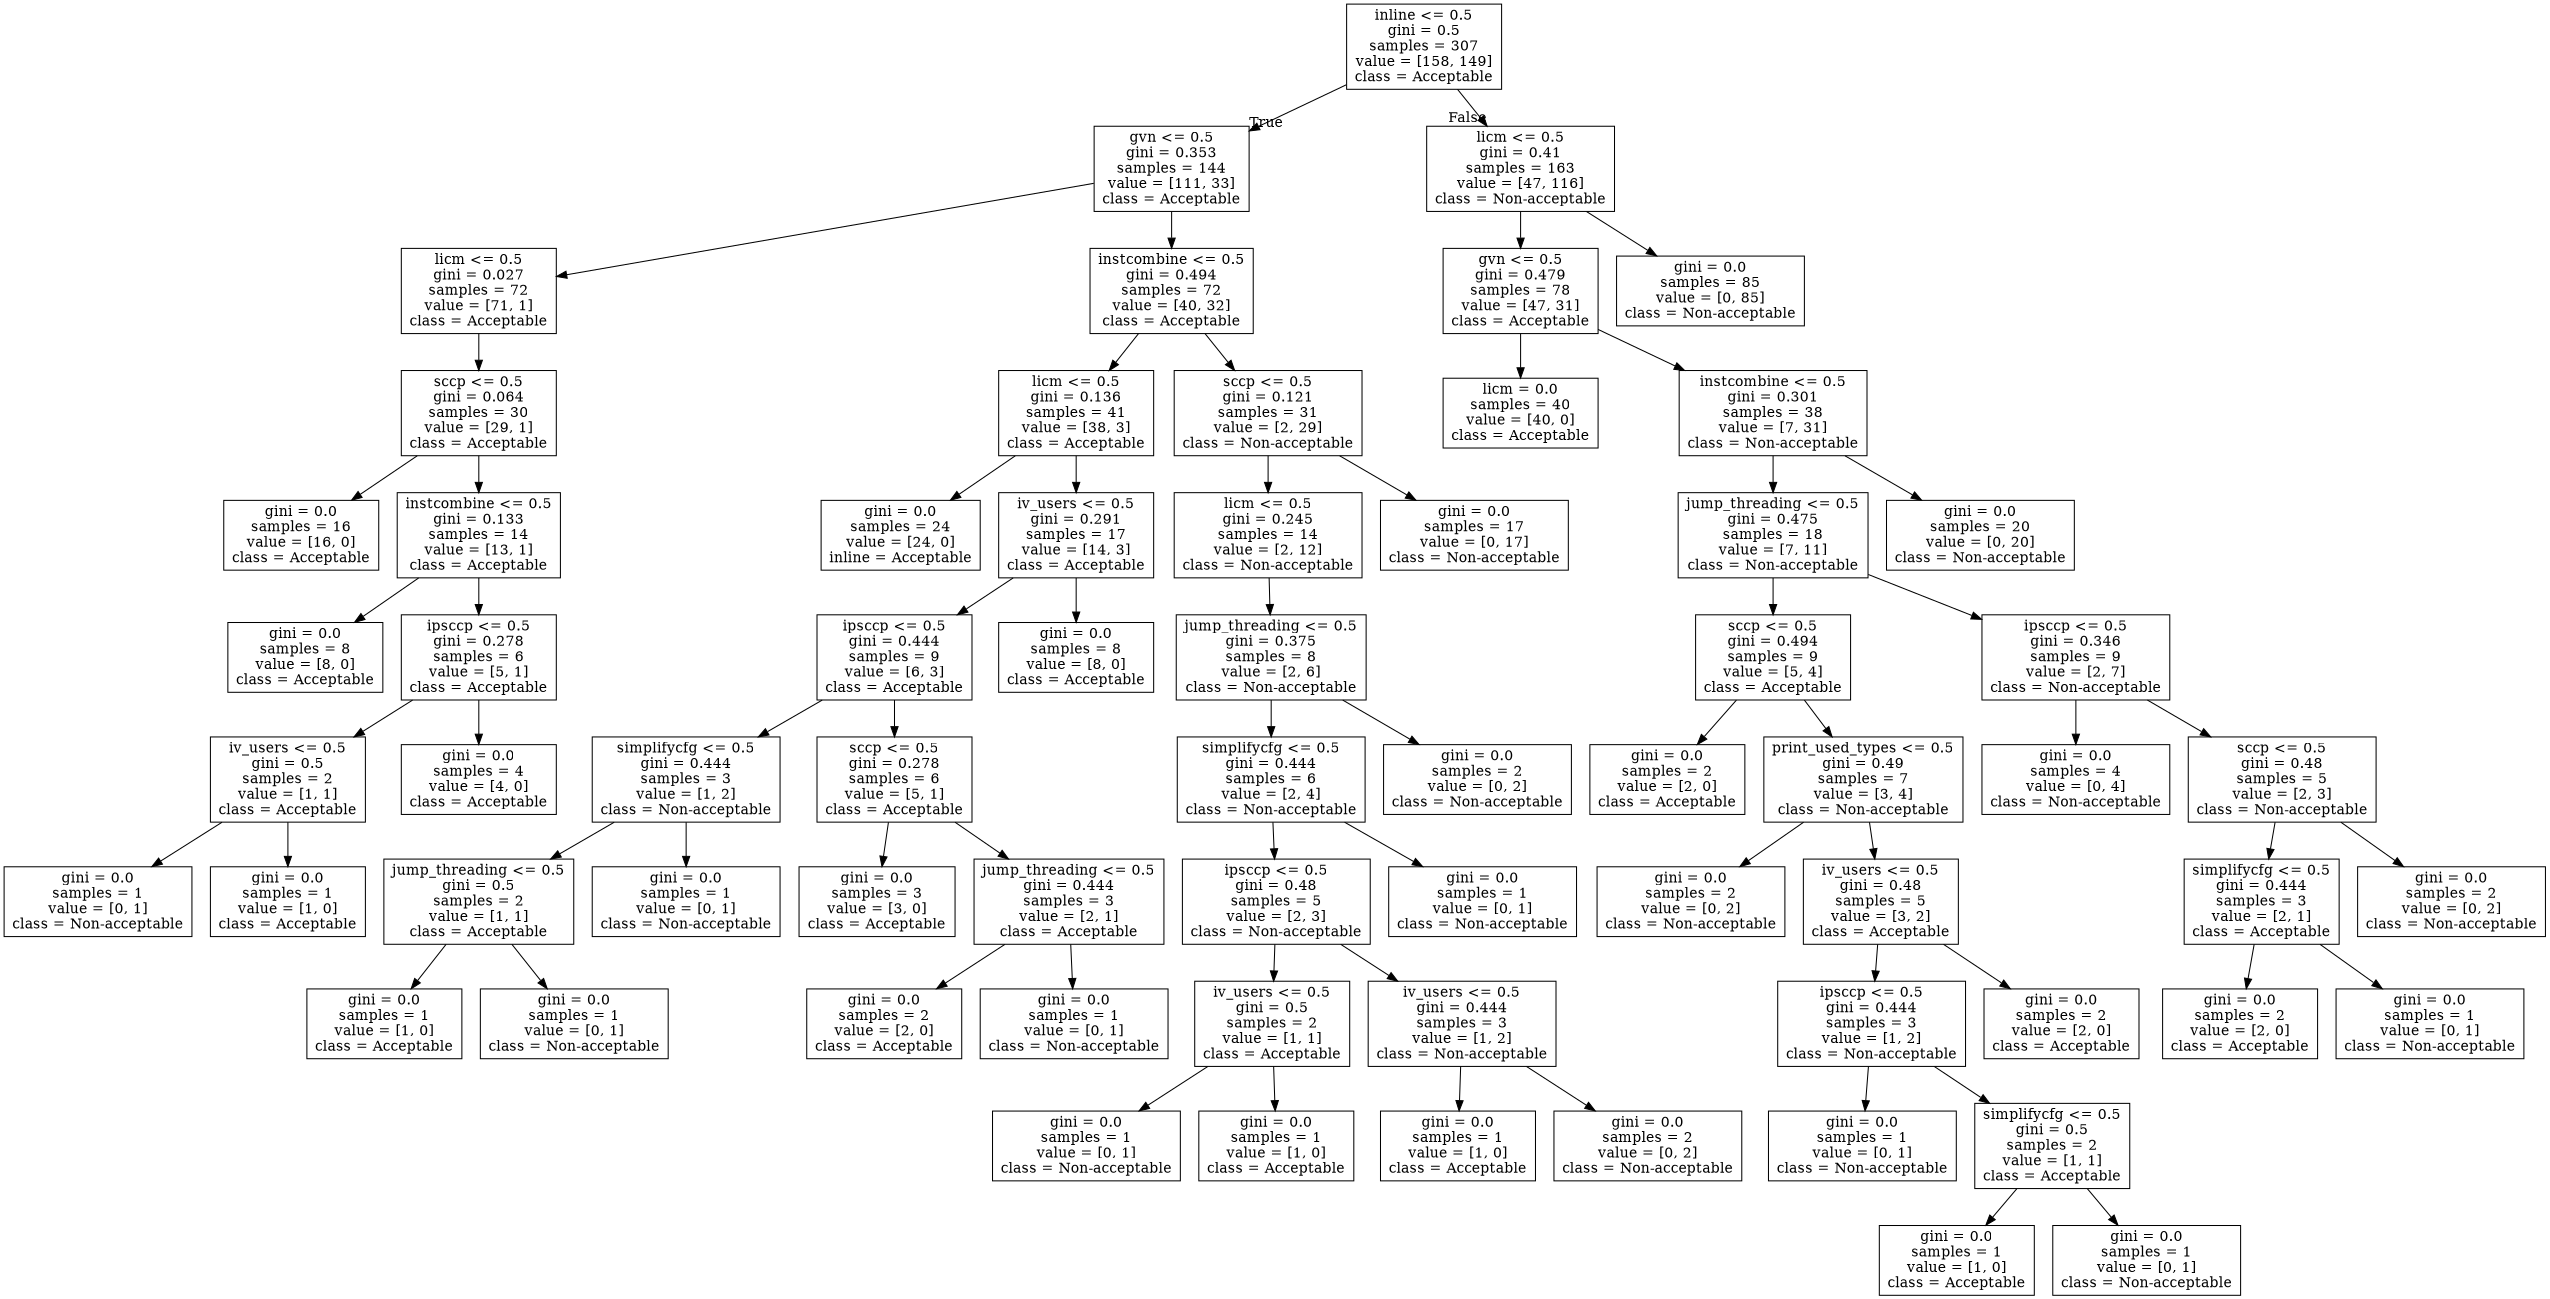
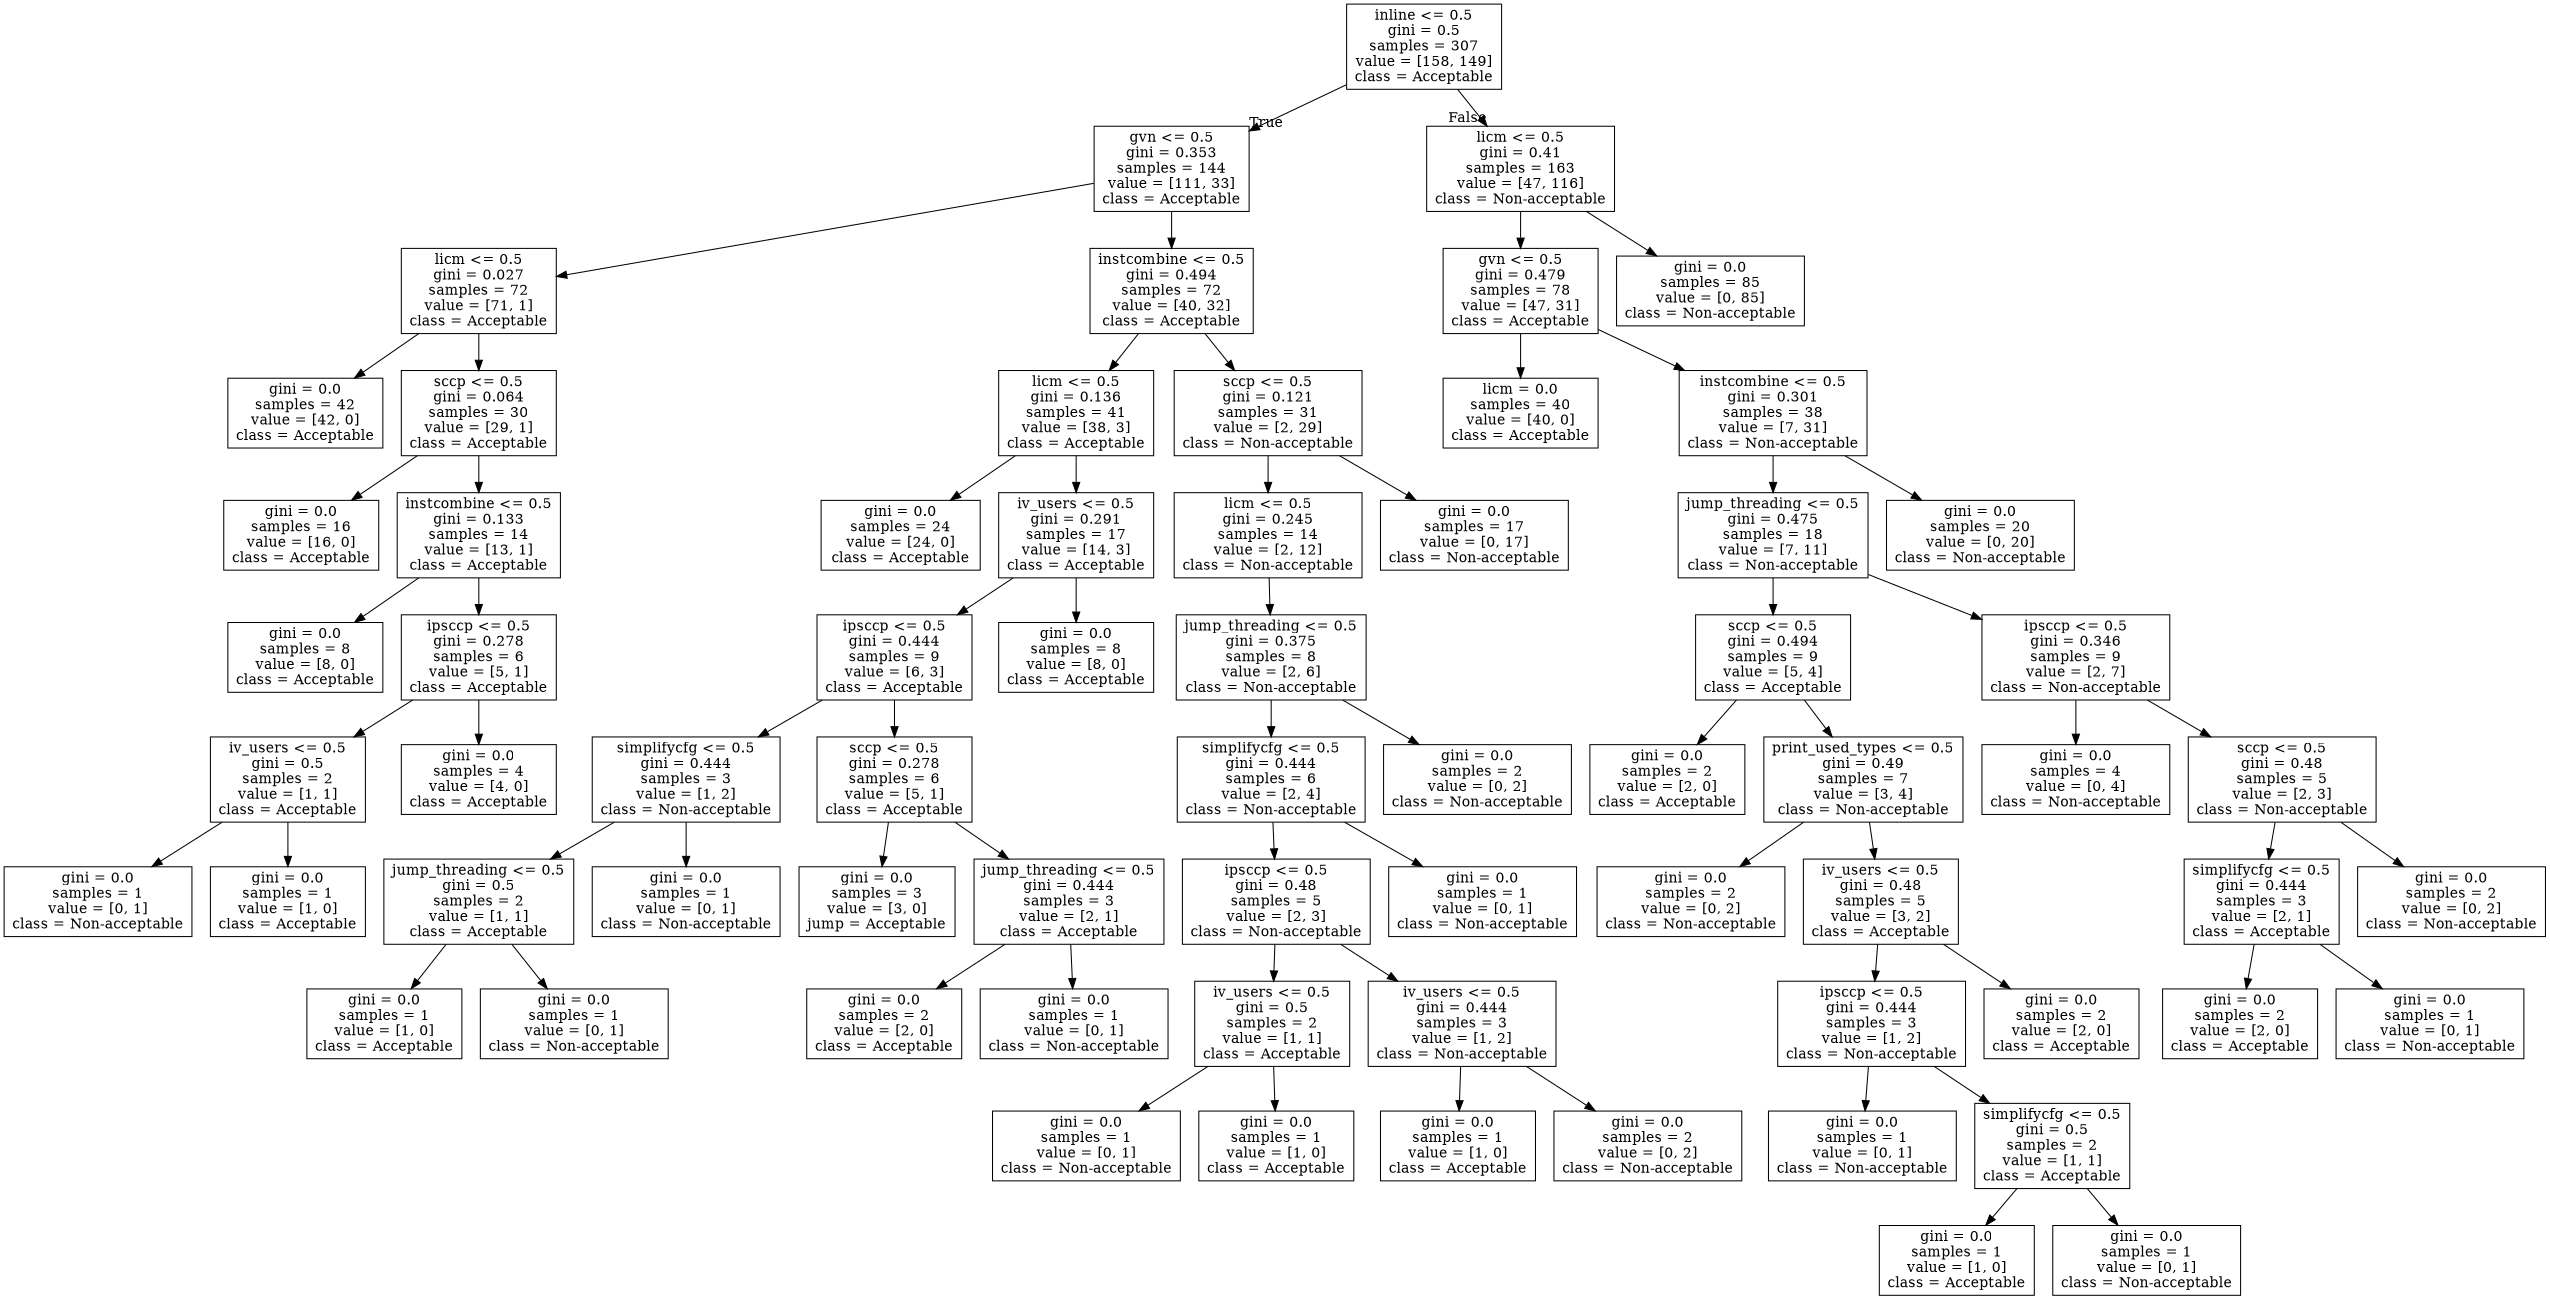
node "gini = 0.0 samples = 42 value = [42, 0] class = Acceptable": added
node "gini = 0.0 samples = 24 value = [24, 0] inline = Acceptable": label "gini = 0.0 samples = 24 value = [24, 0] inline = Acceptable" -> "gini = 0.0 samples = 24 value = [24, 0] class = Acceptable"
node "gini = 0.0 samples = 3 value = [3, 0] class = Acceptable": label "gini = 0.0 samples = 3 value = [3, 0] class = Acceptable" -> "gini = 0.0 samples = 3 value = [3, 0] jump = Acceptable"
